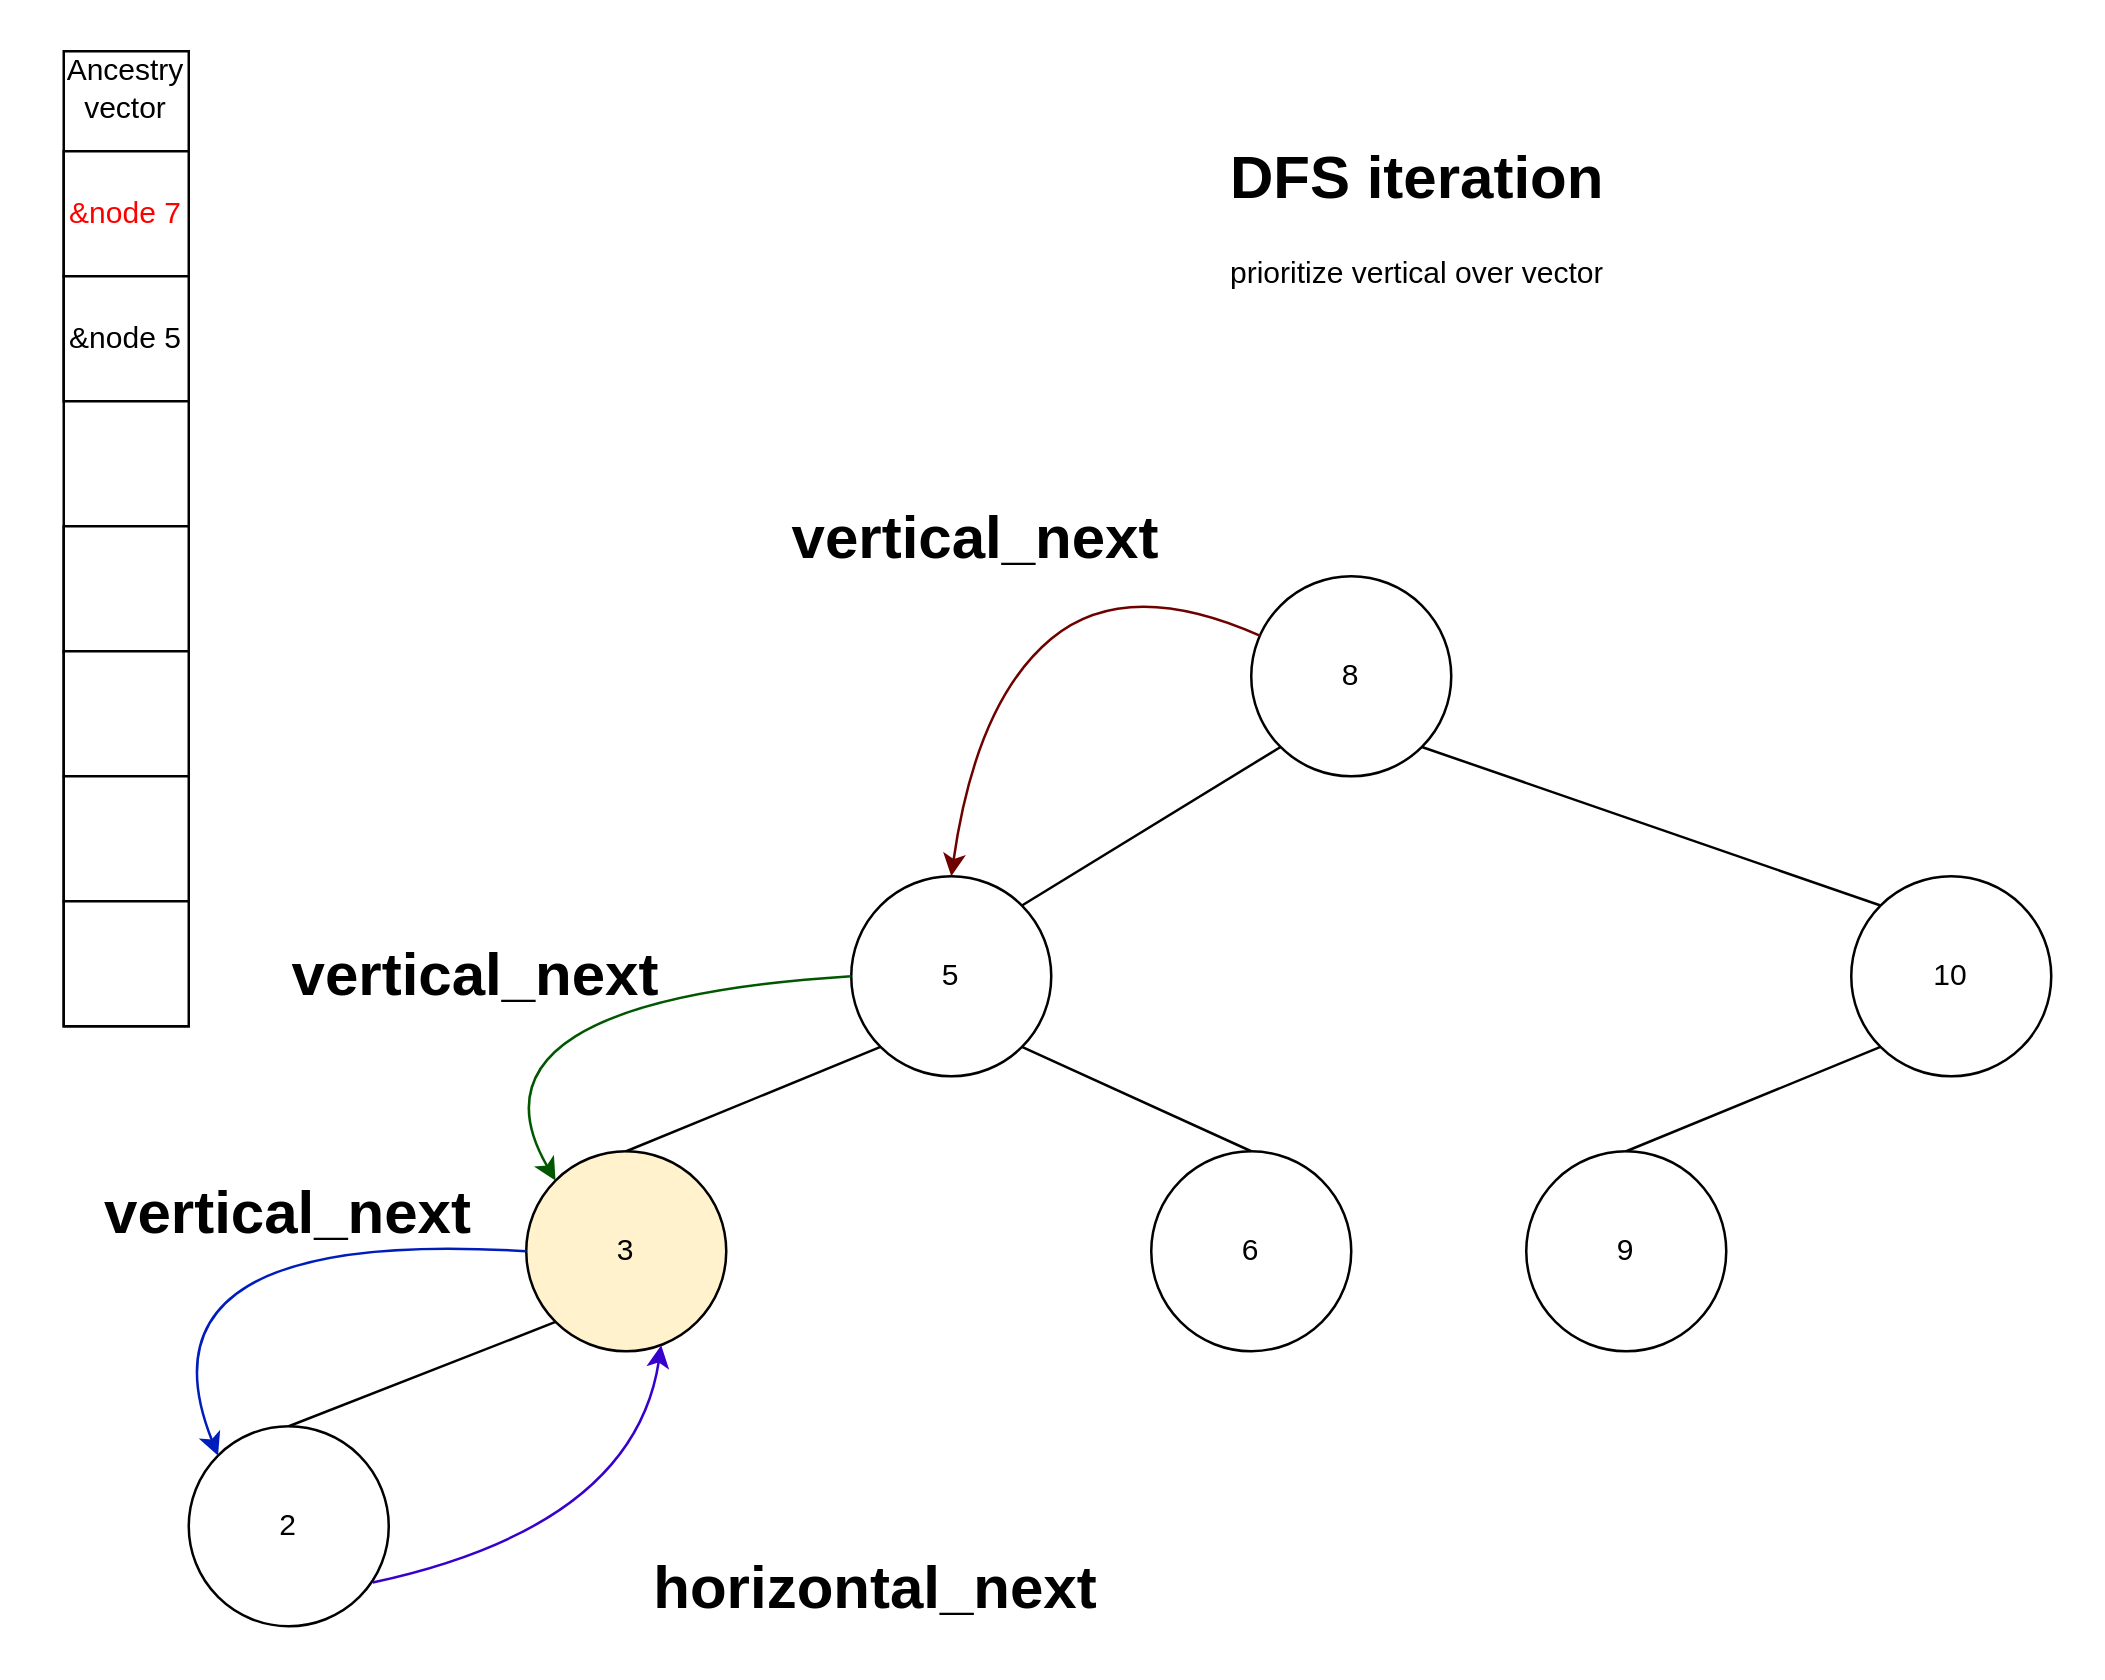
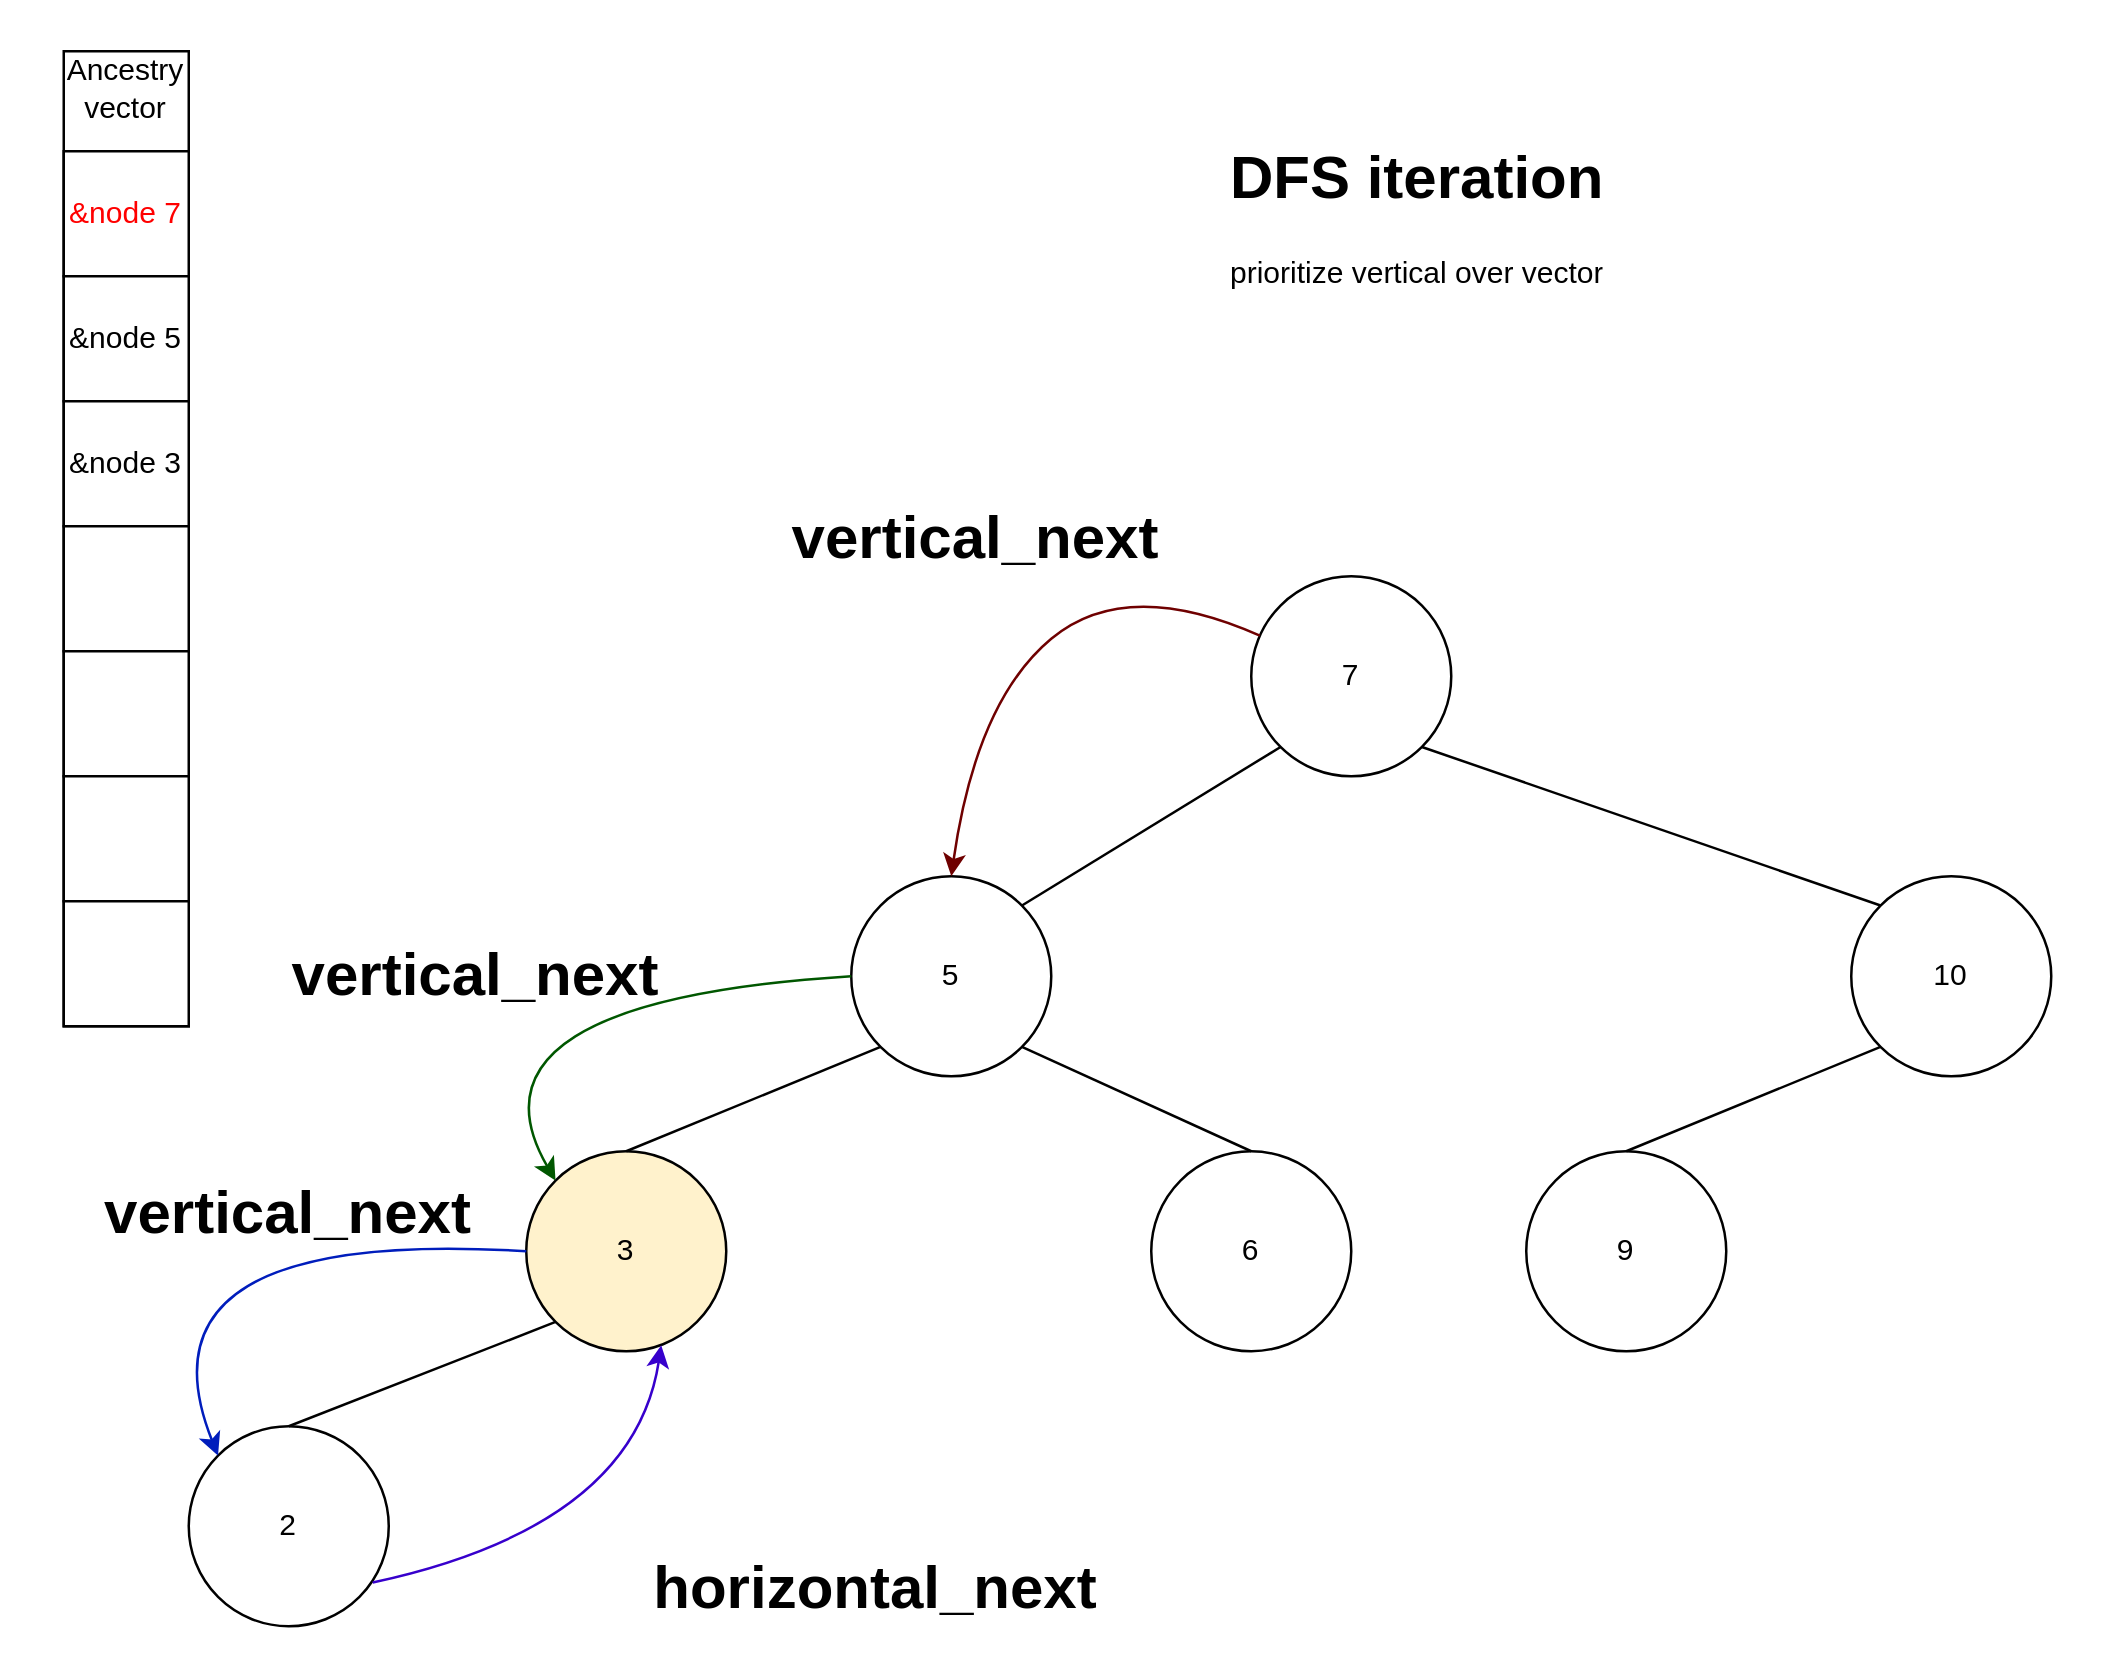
node "&node 3": added
node "8": label "8" -> "7"
